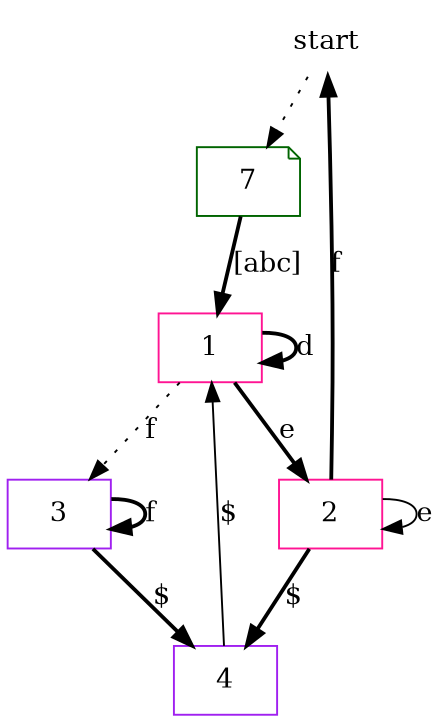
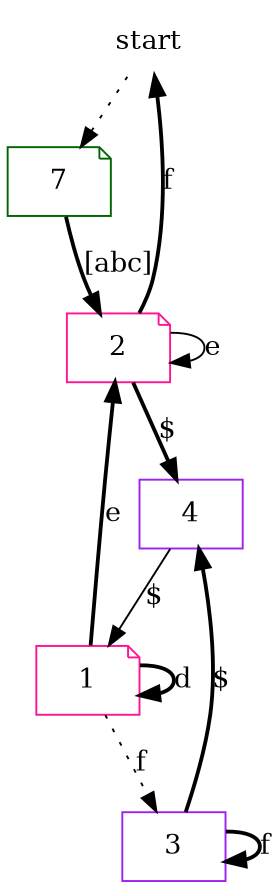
edge "7" -> "1": now "7" -> "2"
node "1": shape box -> note
node "2": shape box -> note
